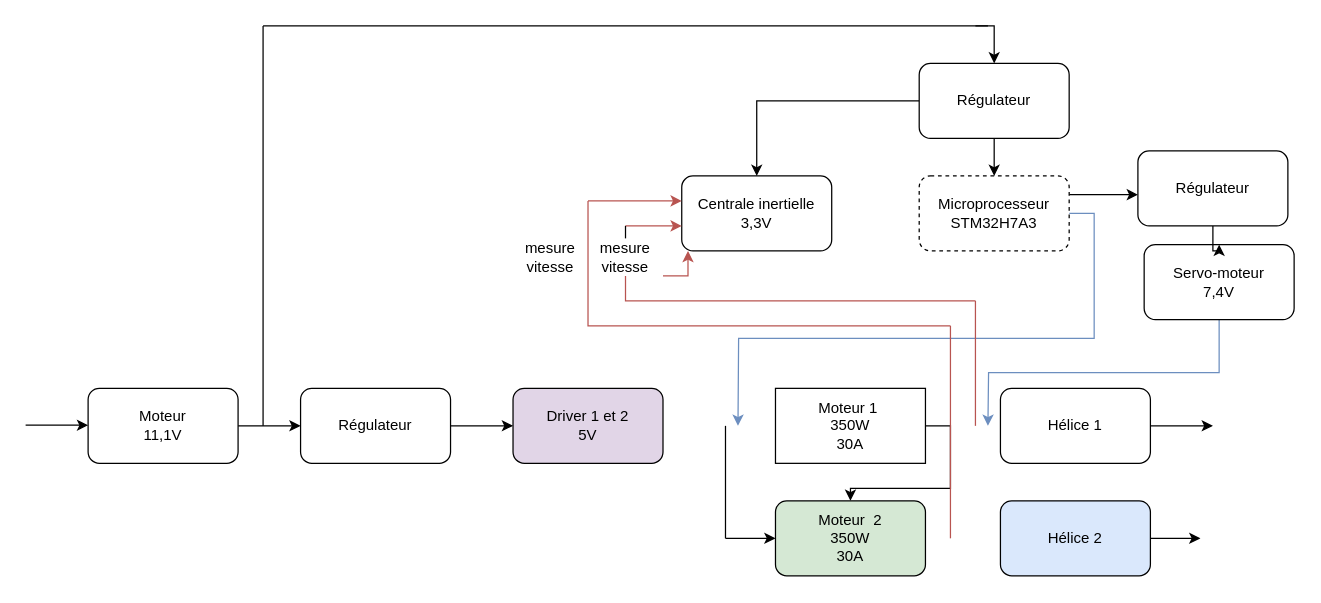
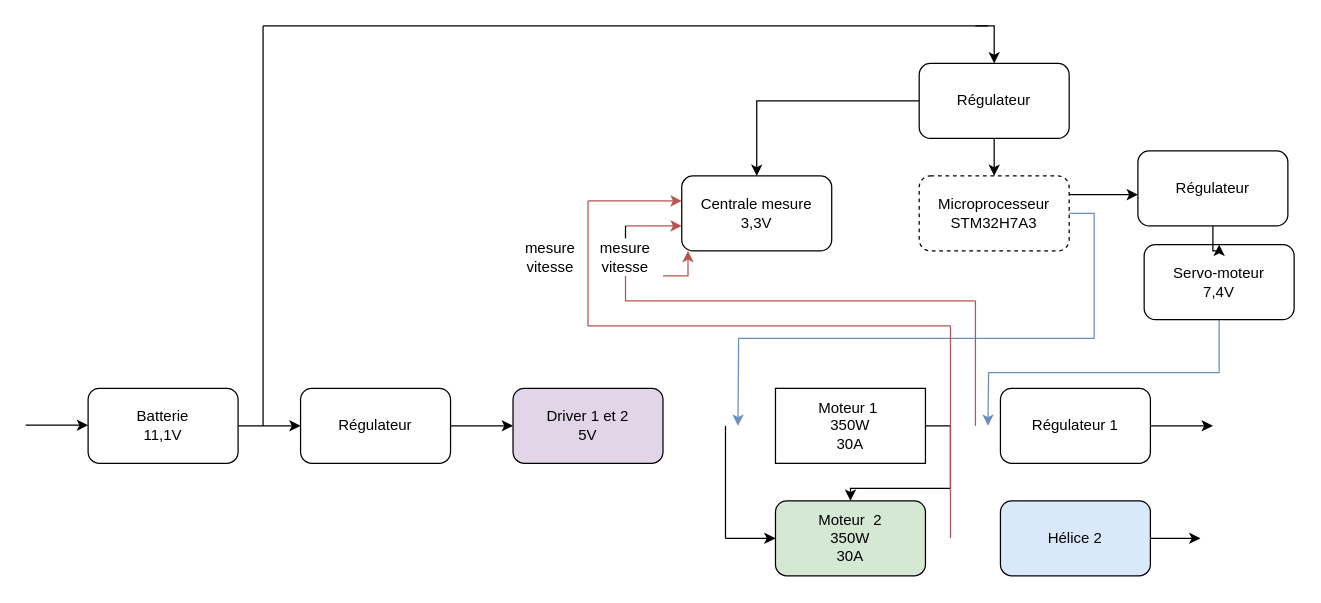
node "Centrale inertielle 3,3V": label "Centrale inertielle 3,3V" -> "Centrale mesure 3,3V"
node "Moteur 11,1V": label "Moteur 11,1V" -> "Batterie 11,1V"
node "Hélice 1": label "Hélice 1" -> "Régulateur 1"
